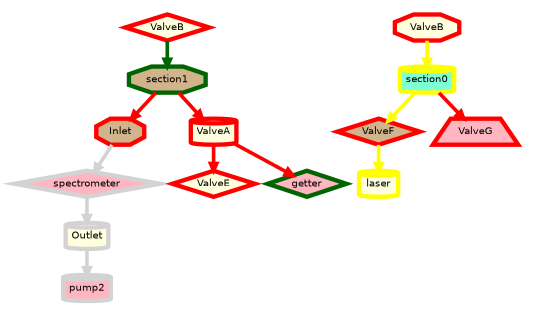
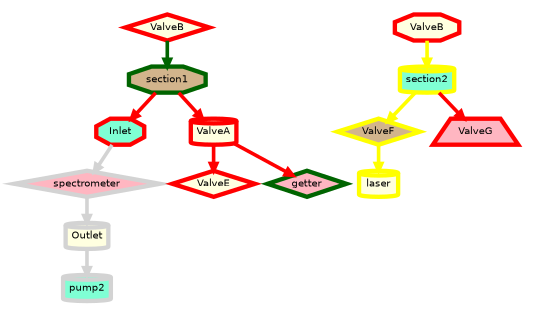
node "section0": label "section0" -> "section2"
node "Inlet": fillcolor tan -> aquamarine
node "ValveF": color red -> yellow
node "pump2": fillcolor lightpink -> aquamarine
